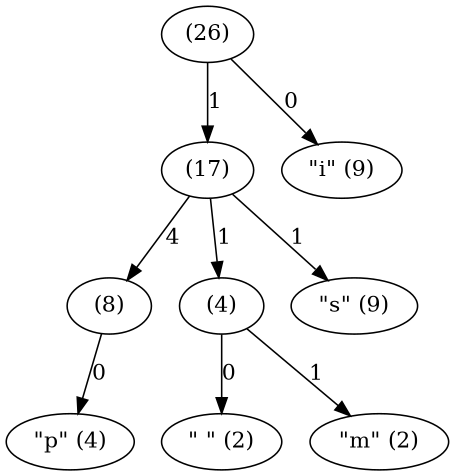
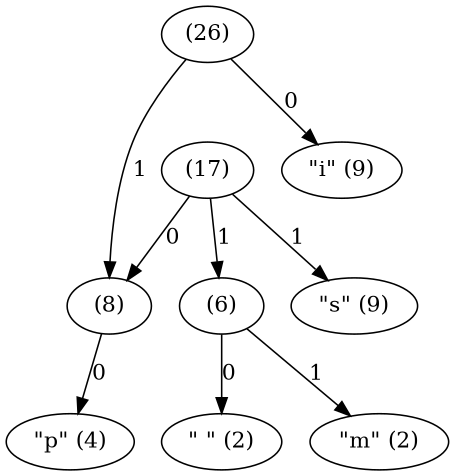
edge "(26)" -> "(17)": now "(26)" -> "(8)"
edge "(17)" -> "(8)": label "4" -> "0"
node "(4)": label "(4)" -> "(6)"
